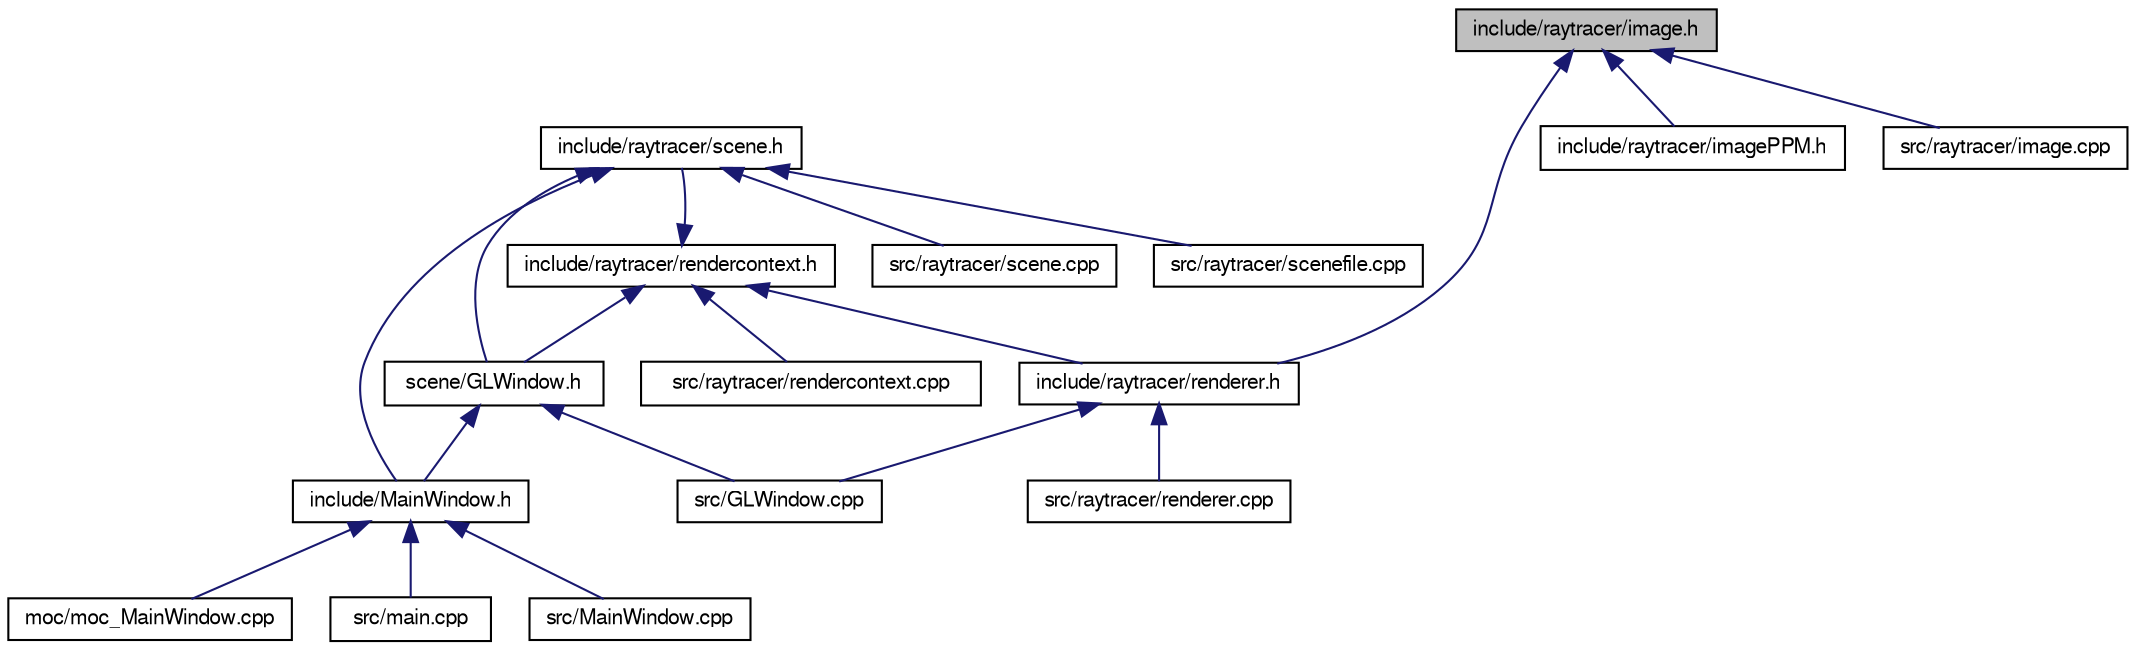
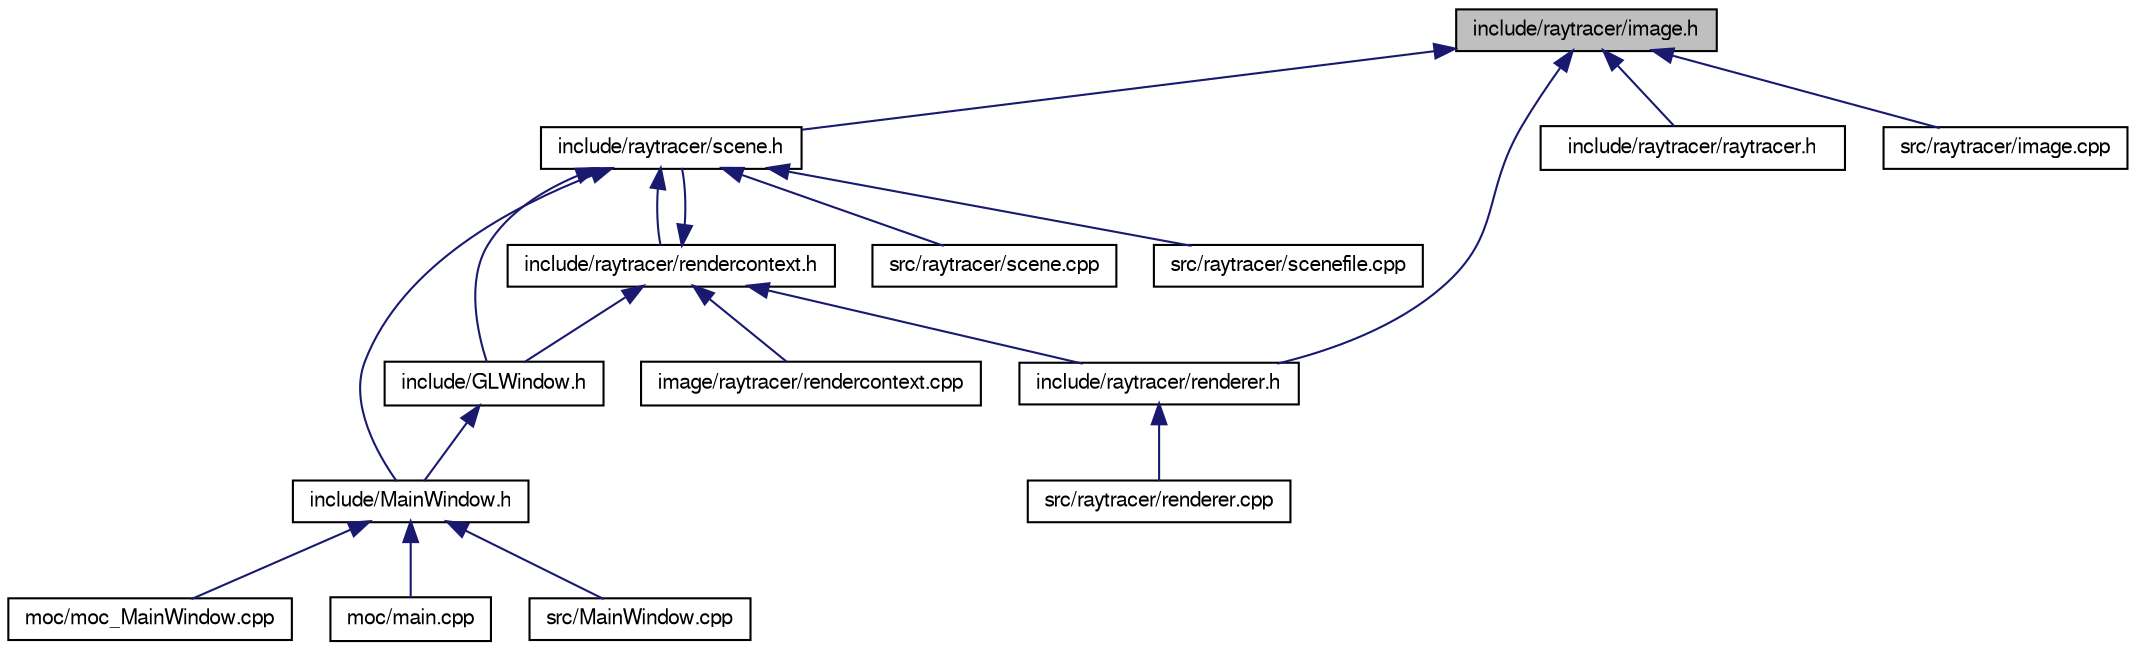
edge "include/raytracer/scene.h" -> "include/raytracer/image.h": added
node "include/raytracer/imagePPM.h": label "include/raytracer/imagePPM.h" -> "include/raytracer/raytracer.h"
edge "include/raytracer/rendercontext.h" -> "include/raytracer/scene.h": added
node "scene/GLWindow.h": label "scene/GLWindow.h" -> "include/GLWindow.h"
node "src/raytracer/rendercontext.cpp": label "src/raytracer/rendercontext.cpp" -> "image/raytracer/rendercontext.cpp"
node "src/GLWindow.cpp": removed
node "src/main.cpp": label "src/main.cpp" -> "moc/main.cpp"
